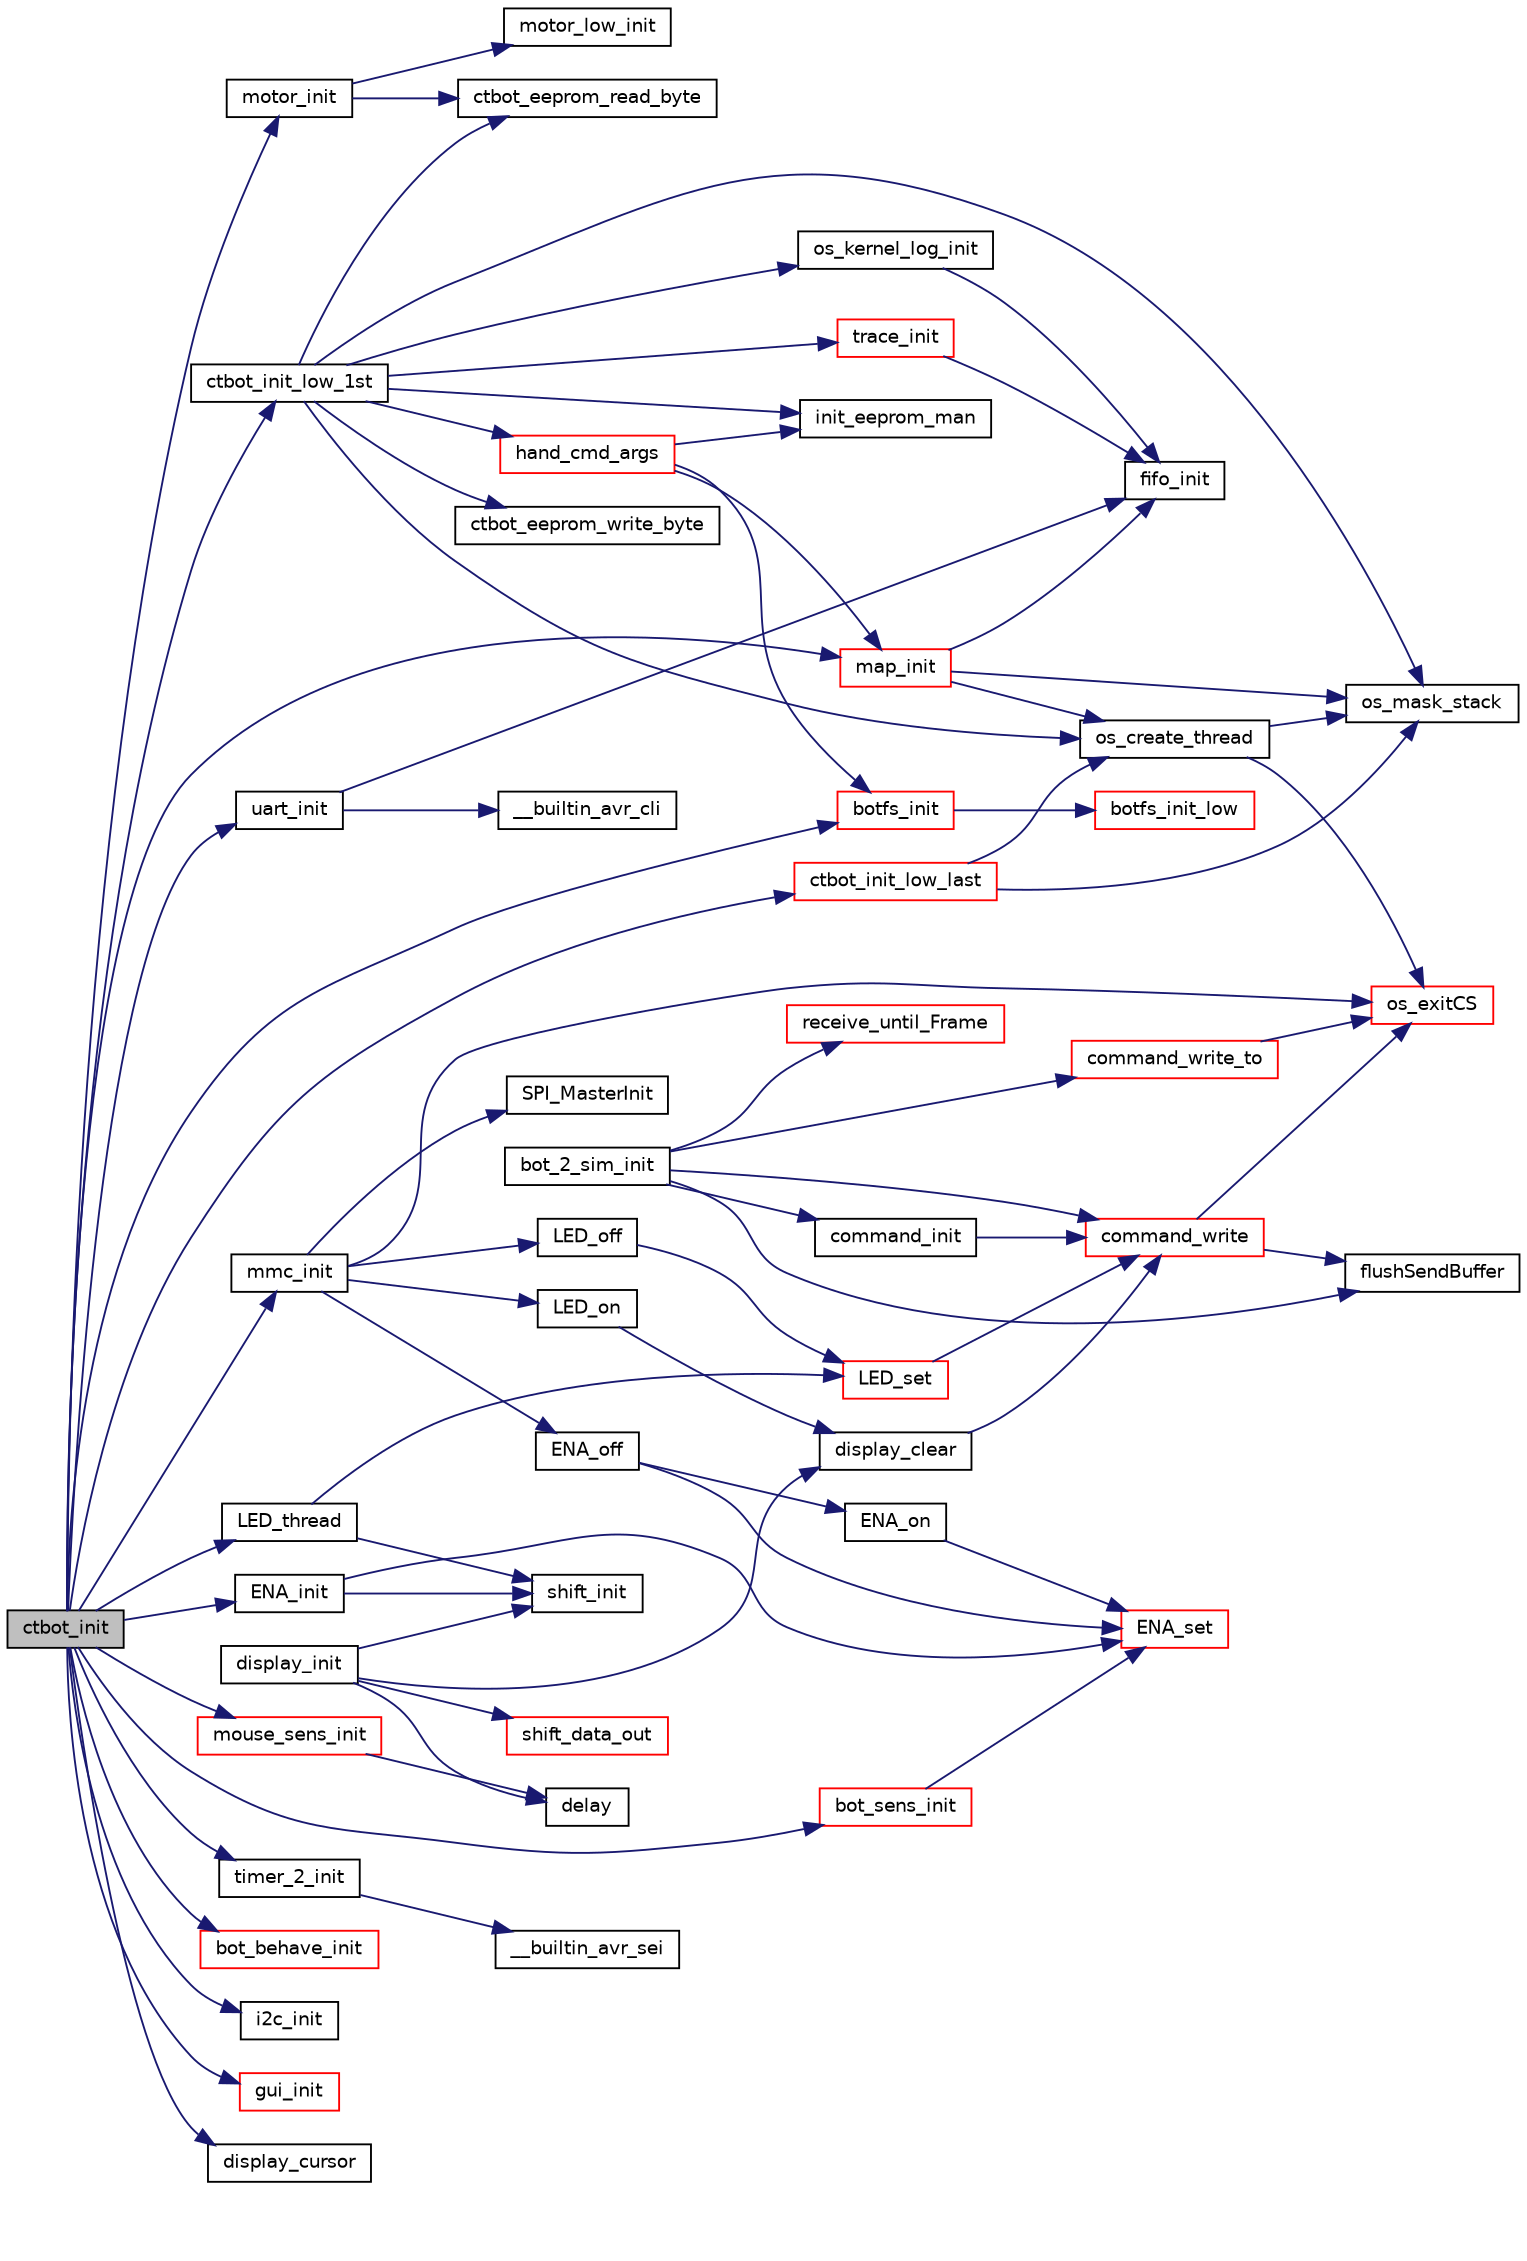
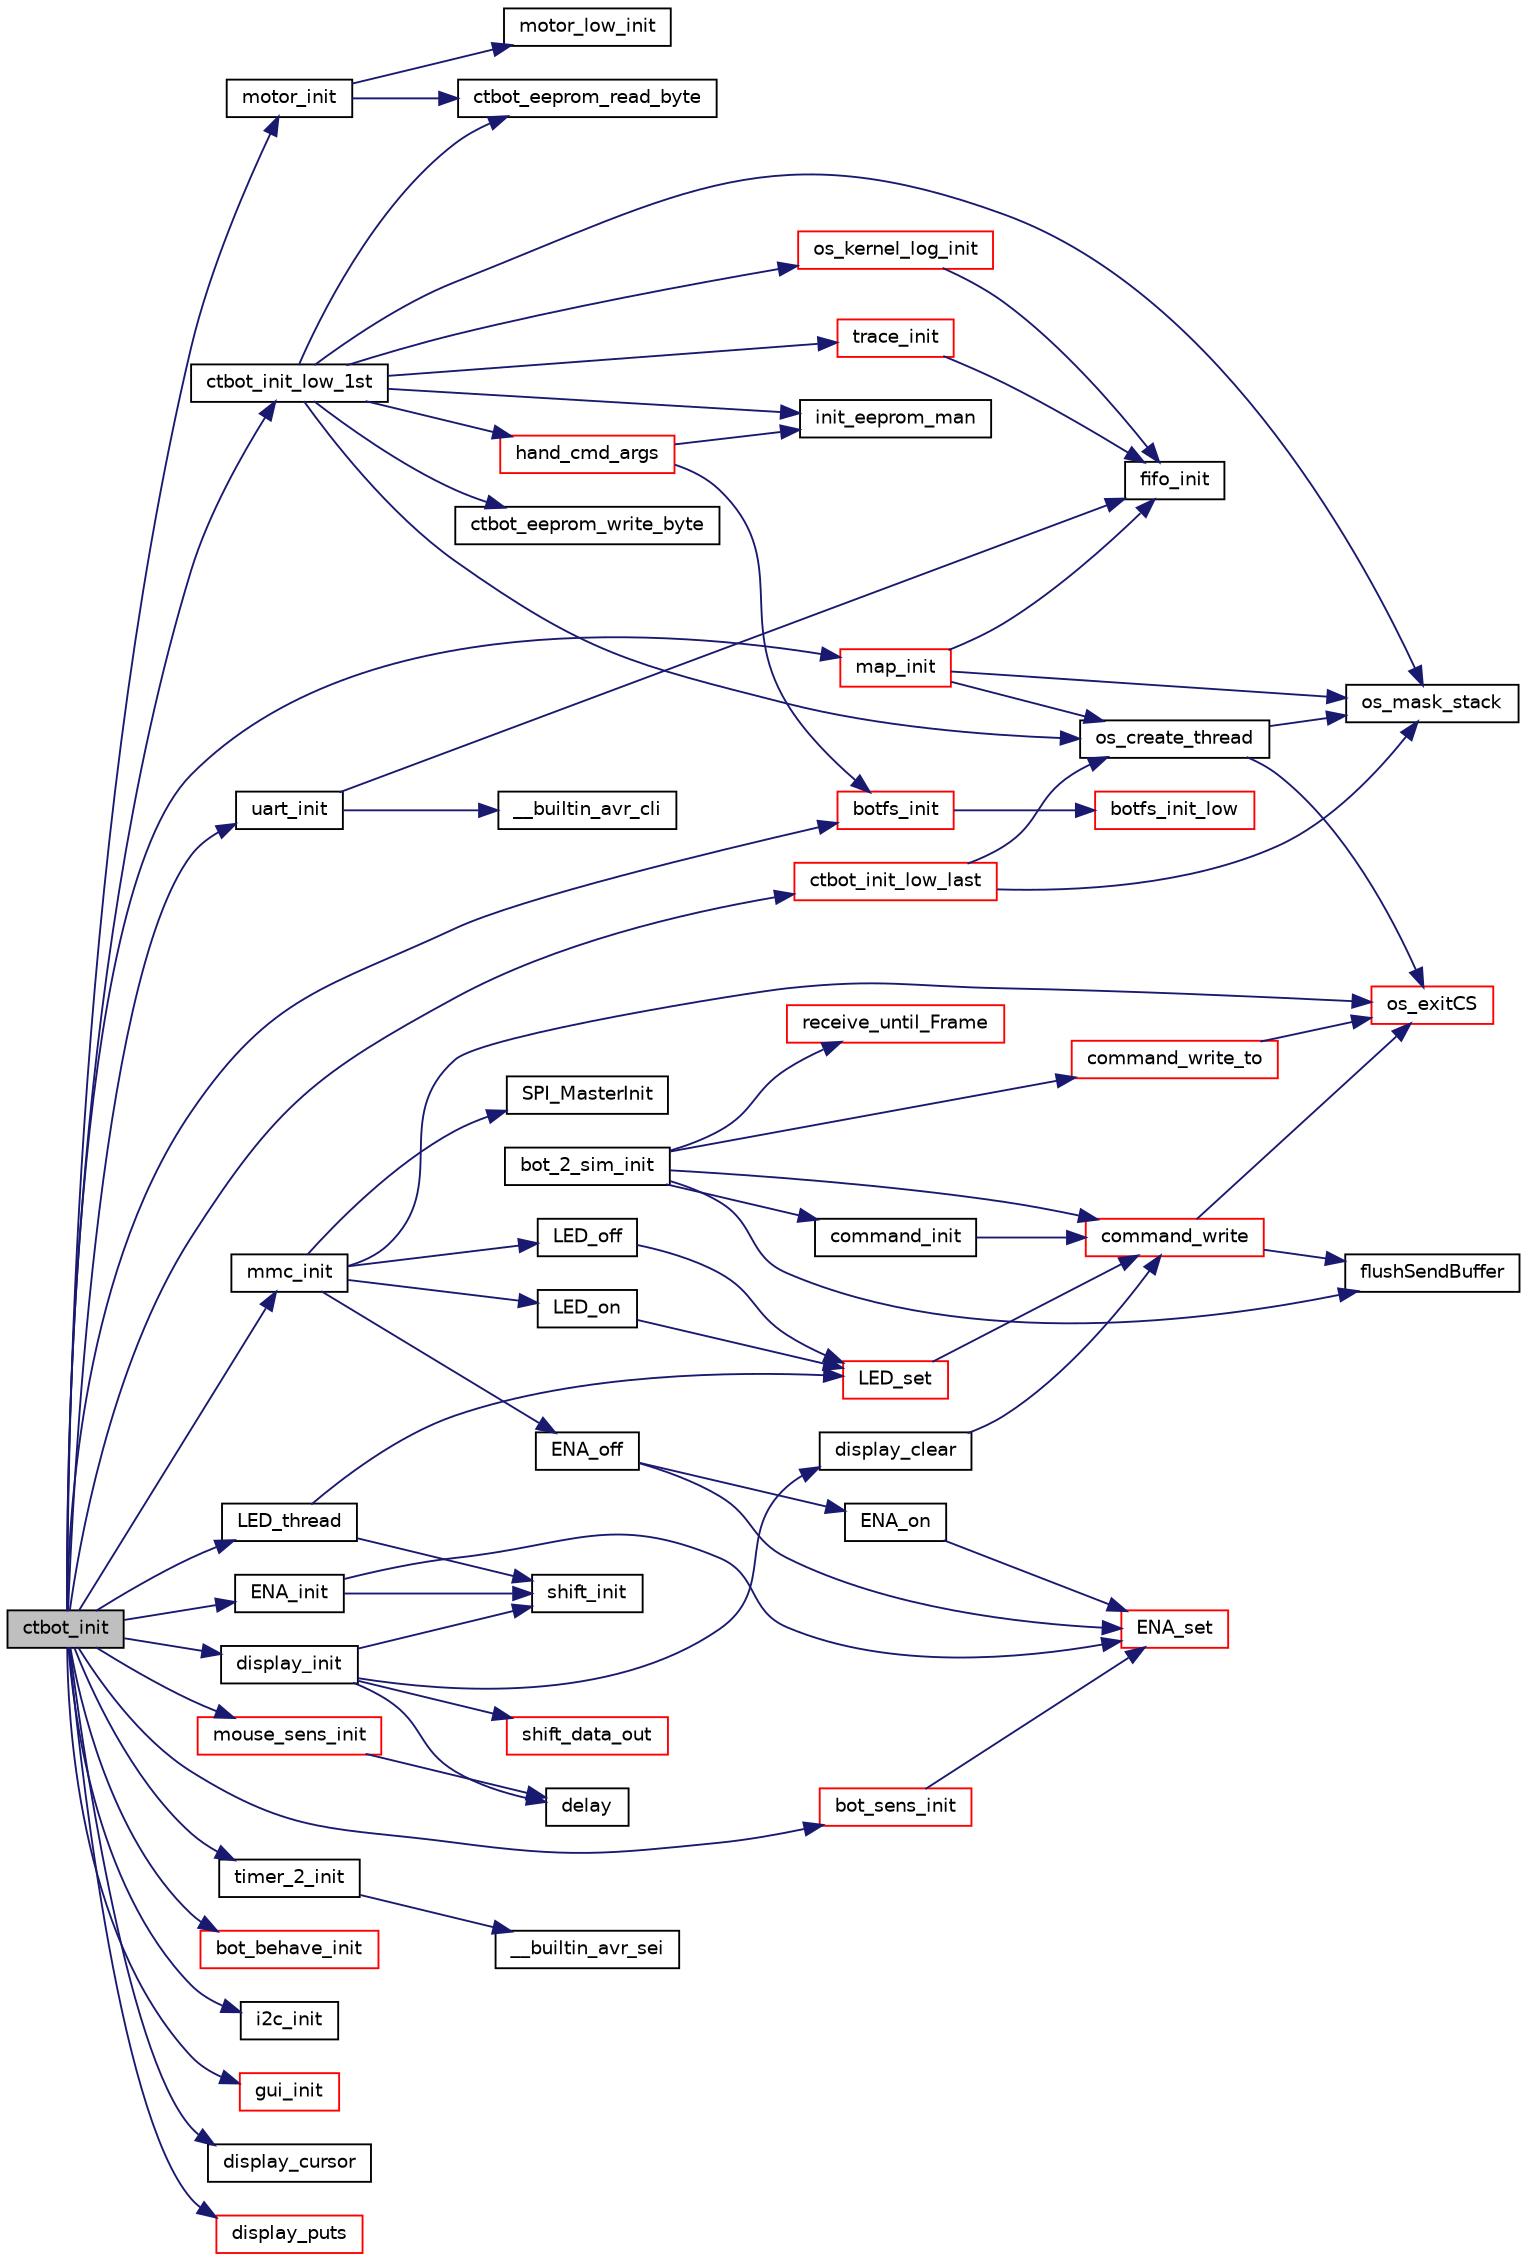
node "os_kernel_log_init": color black -> red
edge "hand_cmd_args" -> "map_init": removed
edge "LED_on" -> "display_clear": now "LED_on" -> "LED_set"
edge "ctbot_init" -> "display_init": added
node "display_puts": added
